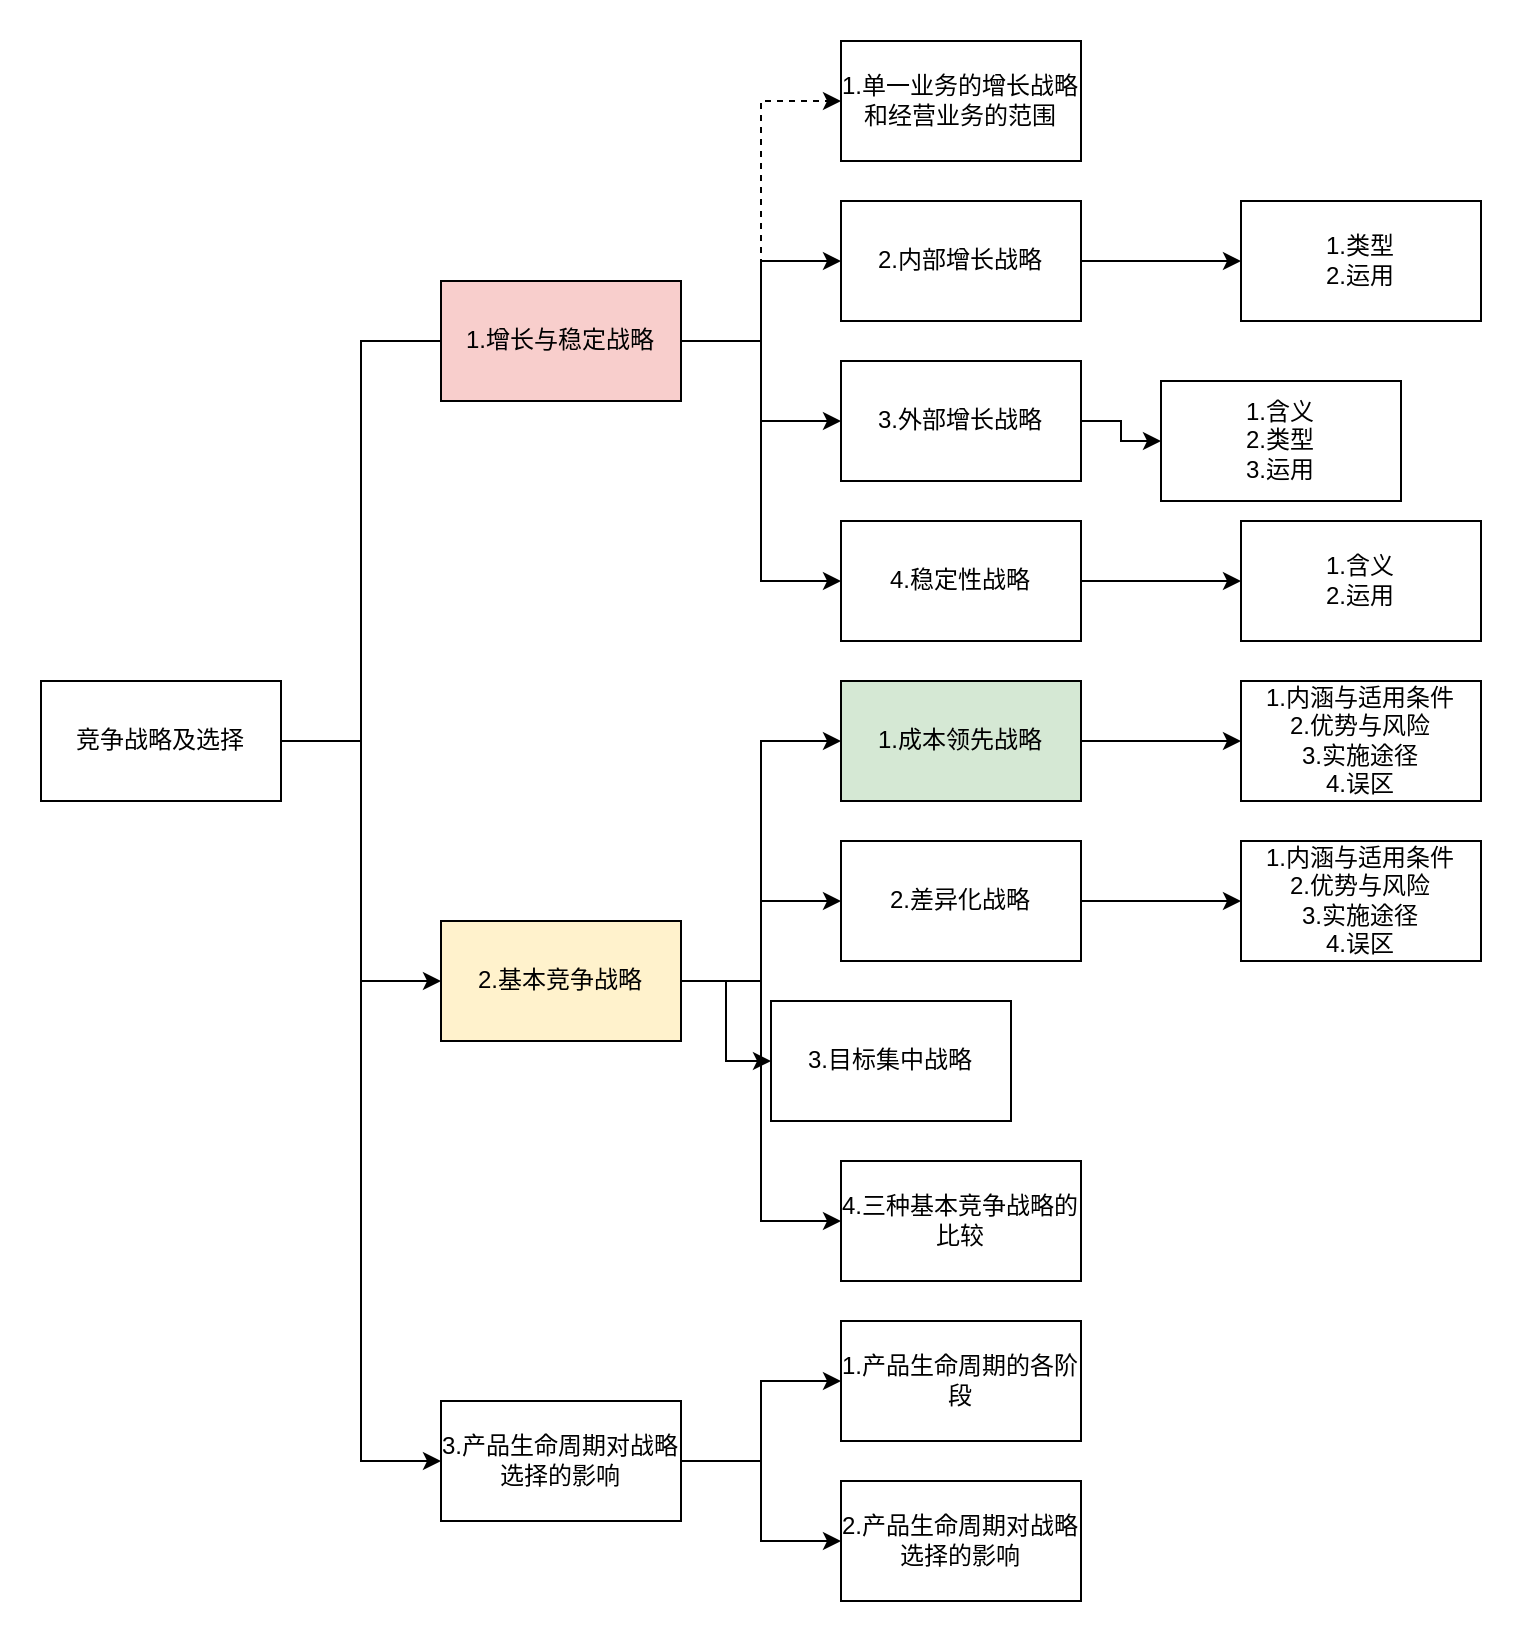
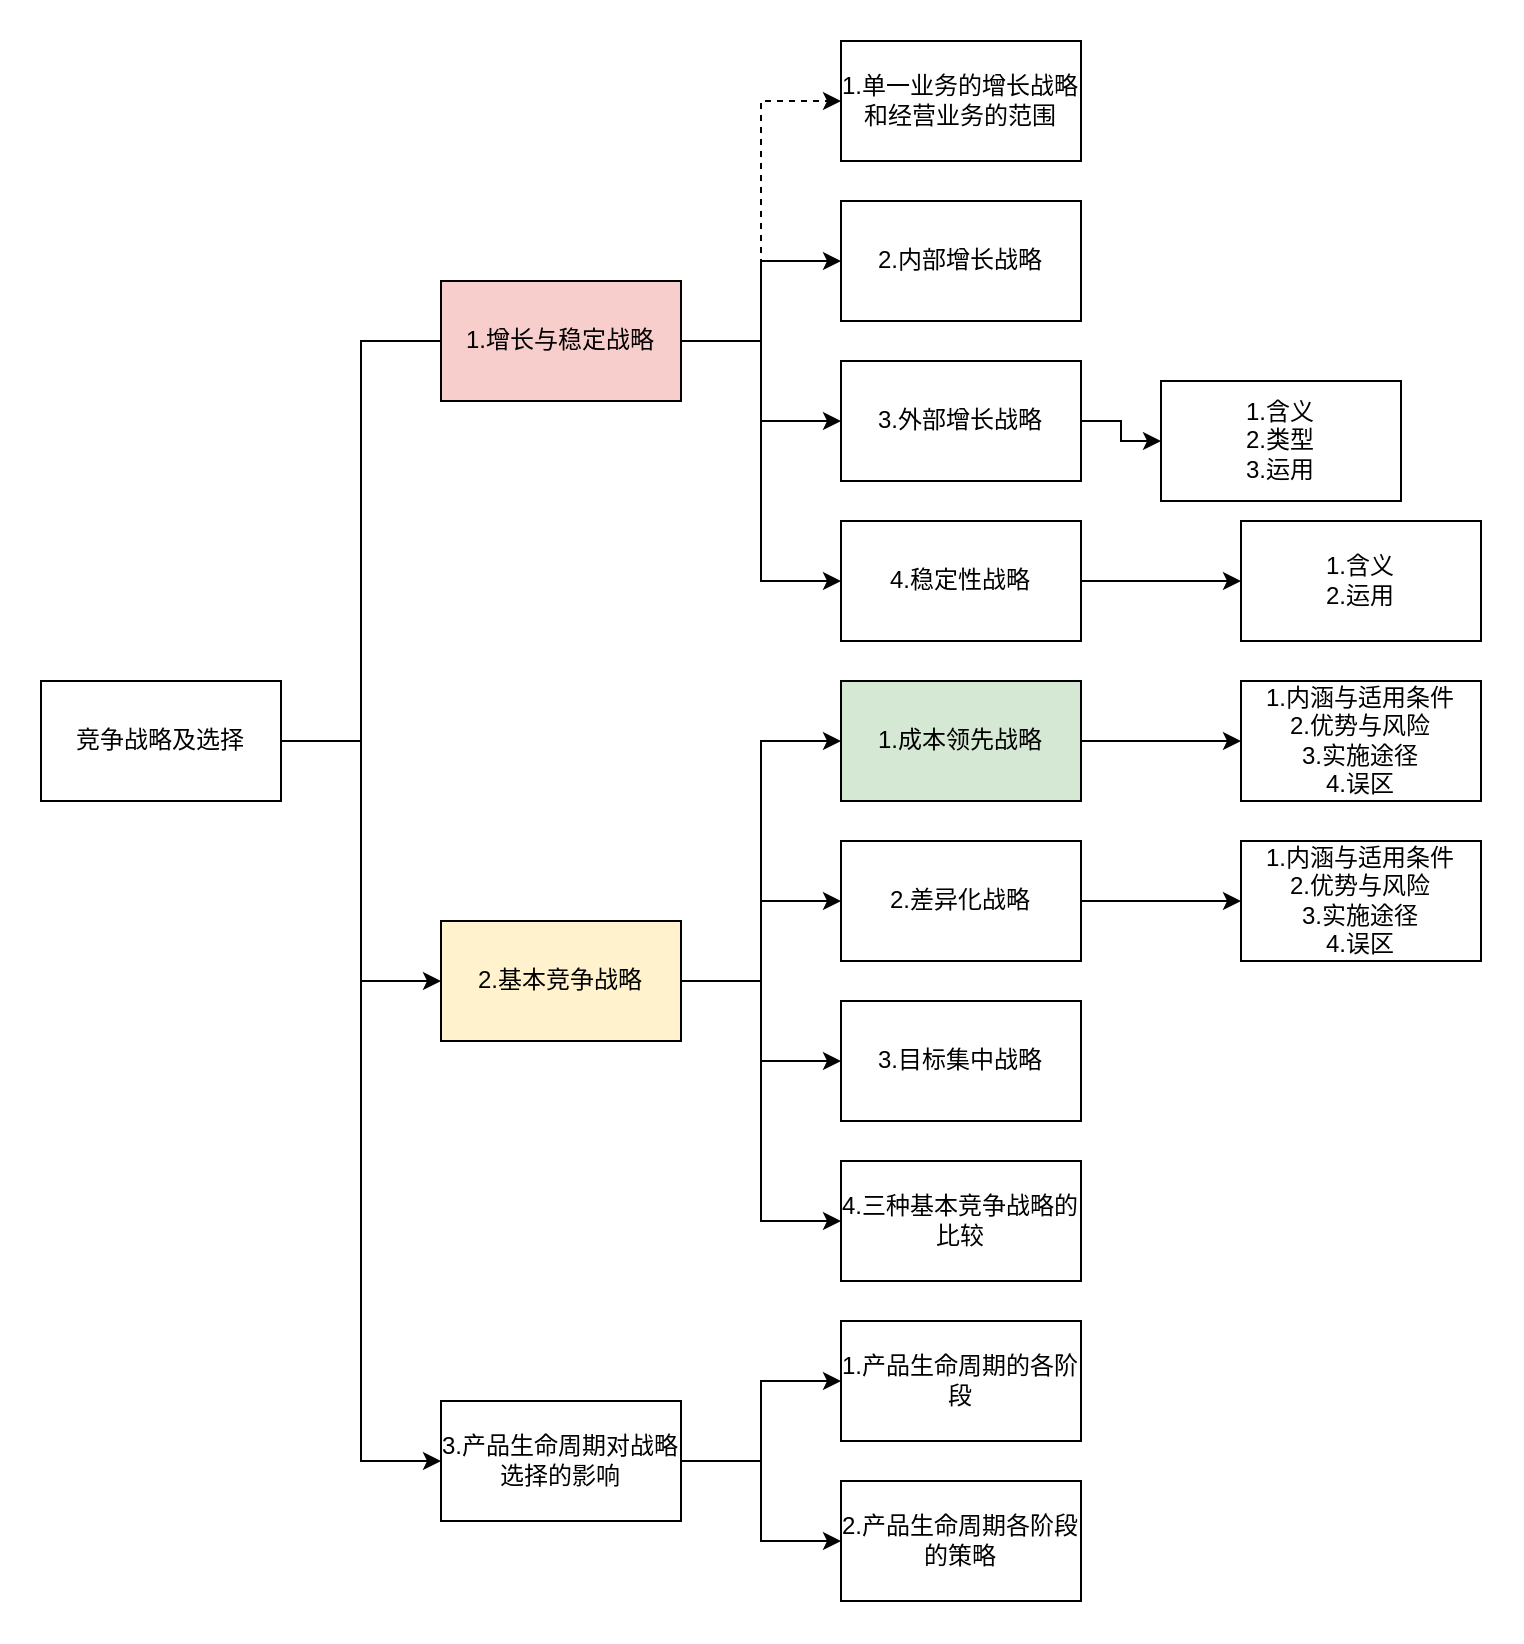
edge "2.内部增长战略" -> "1.类型 2.运用": removed
node "1.类型 2.运用": removed
node "3.目标集中战略": moved (891, 1061) -> (961, 1061)
node "2.产品生命周期对战略选择的影响": label "2.产品生命周期对战略选择的影响" -> "2.产品生命周期各阶段的策略"
